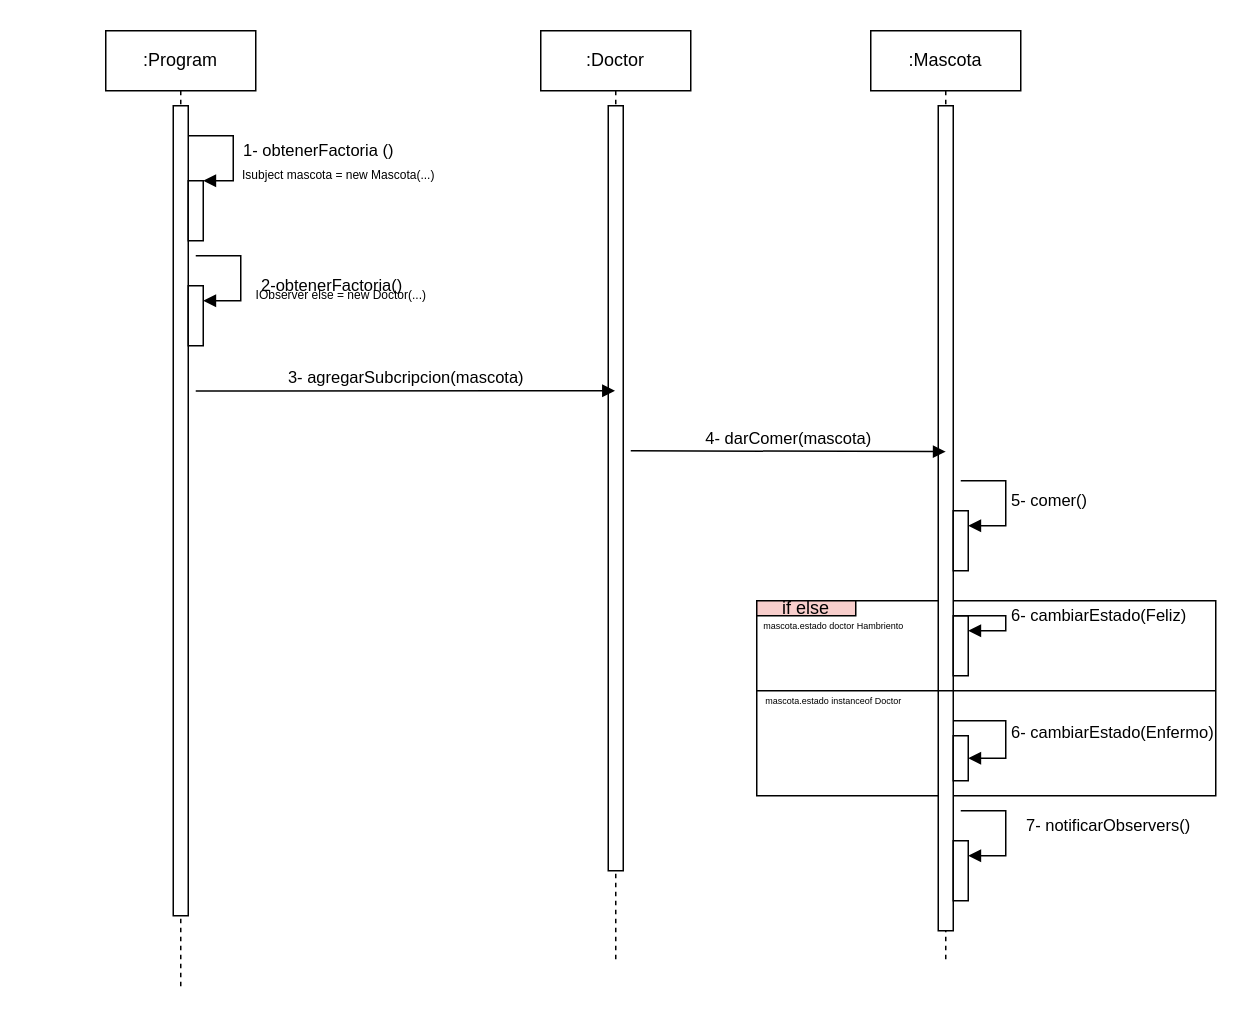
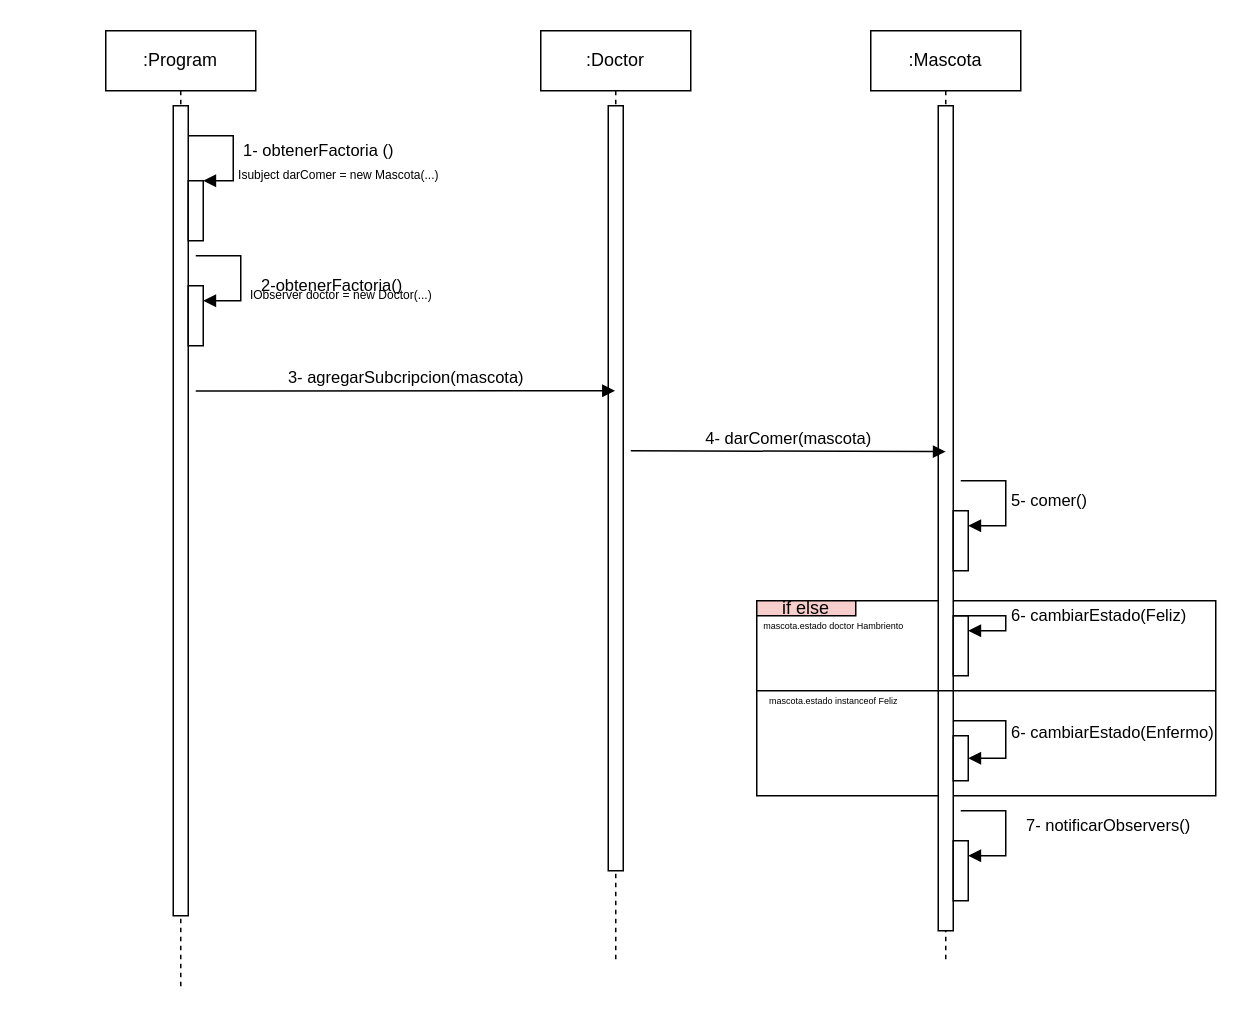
node "Isubject mascota = new Mascota(...)": label "Isubject mascota = new Mascota(...)" -> "Isubject darComer = new Mascota(...)"
node "IObserver else = new Doctor(...)": label "IObserver else = new Doctor(...)" -> "IObserver doctor = new Doctor(...)"
node "mascota.estado instanceof Doctor": label "mascota.estado instanceof Doctor" -> "mascota.estado instanceof Feliz"
